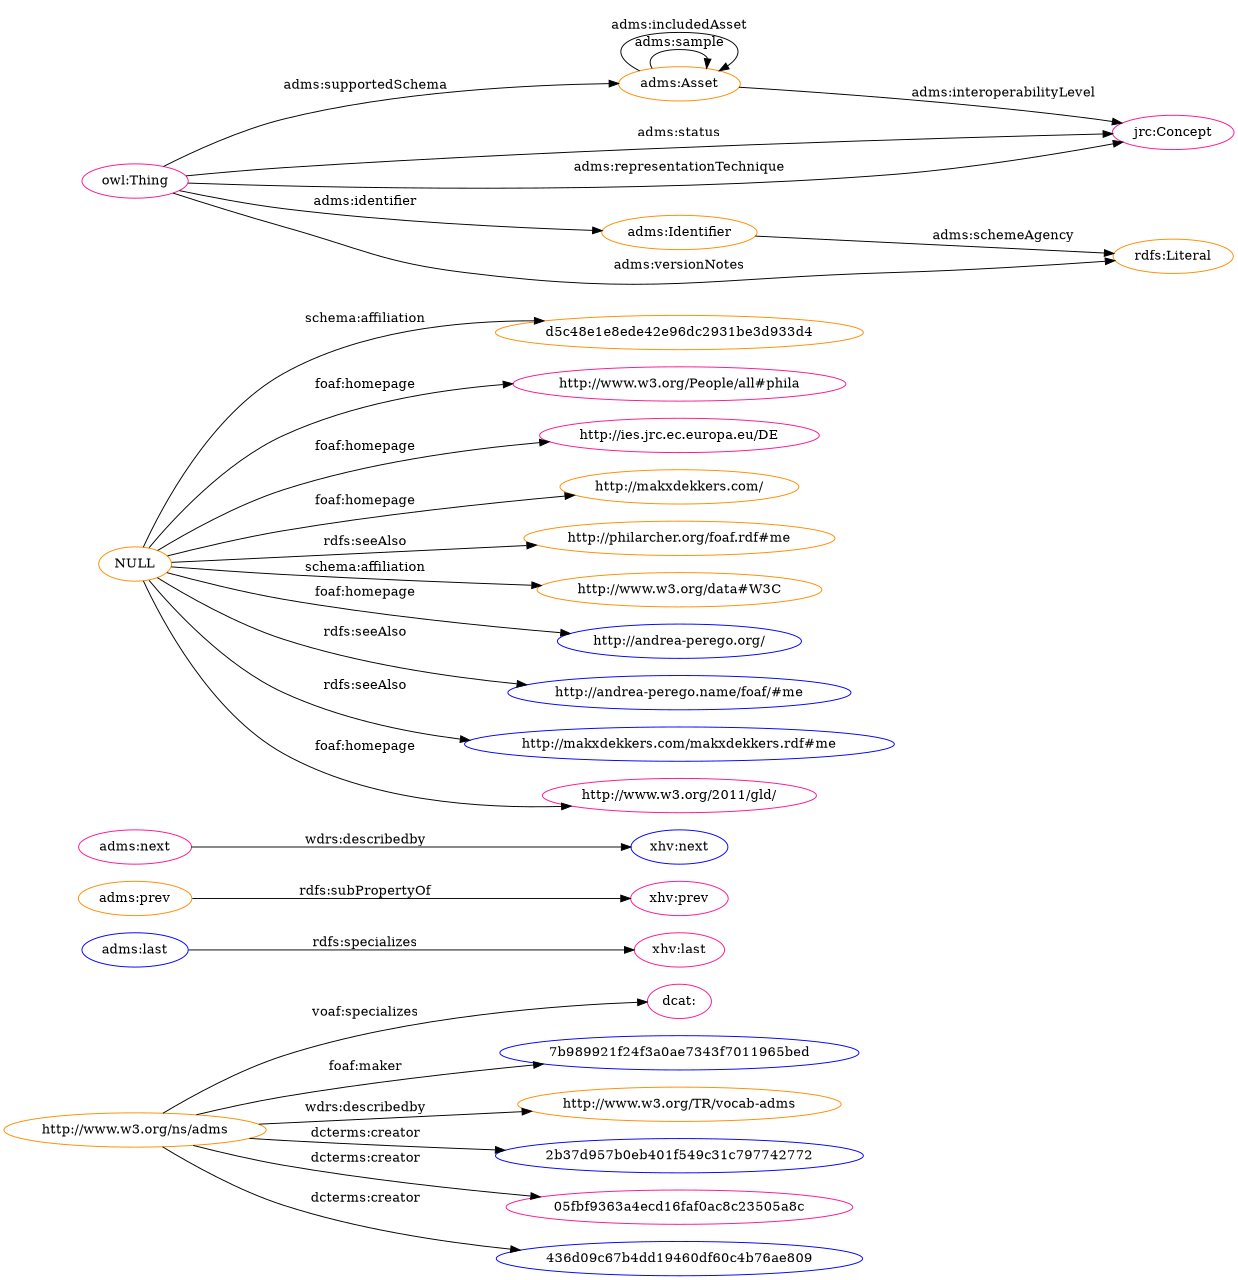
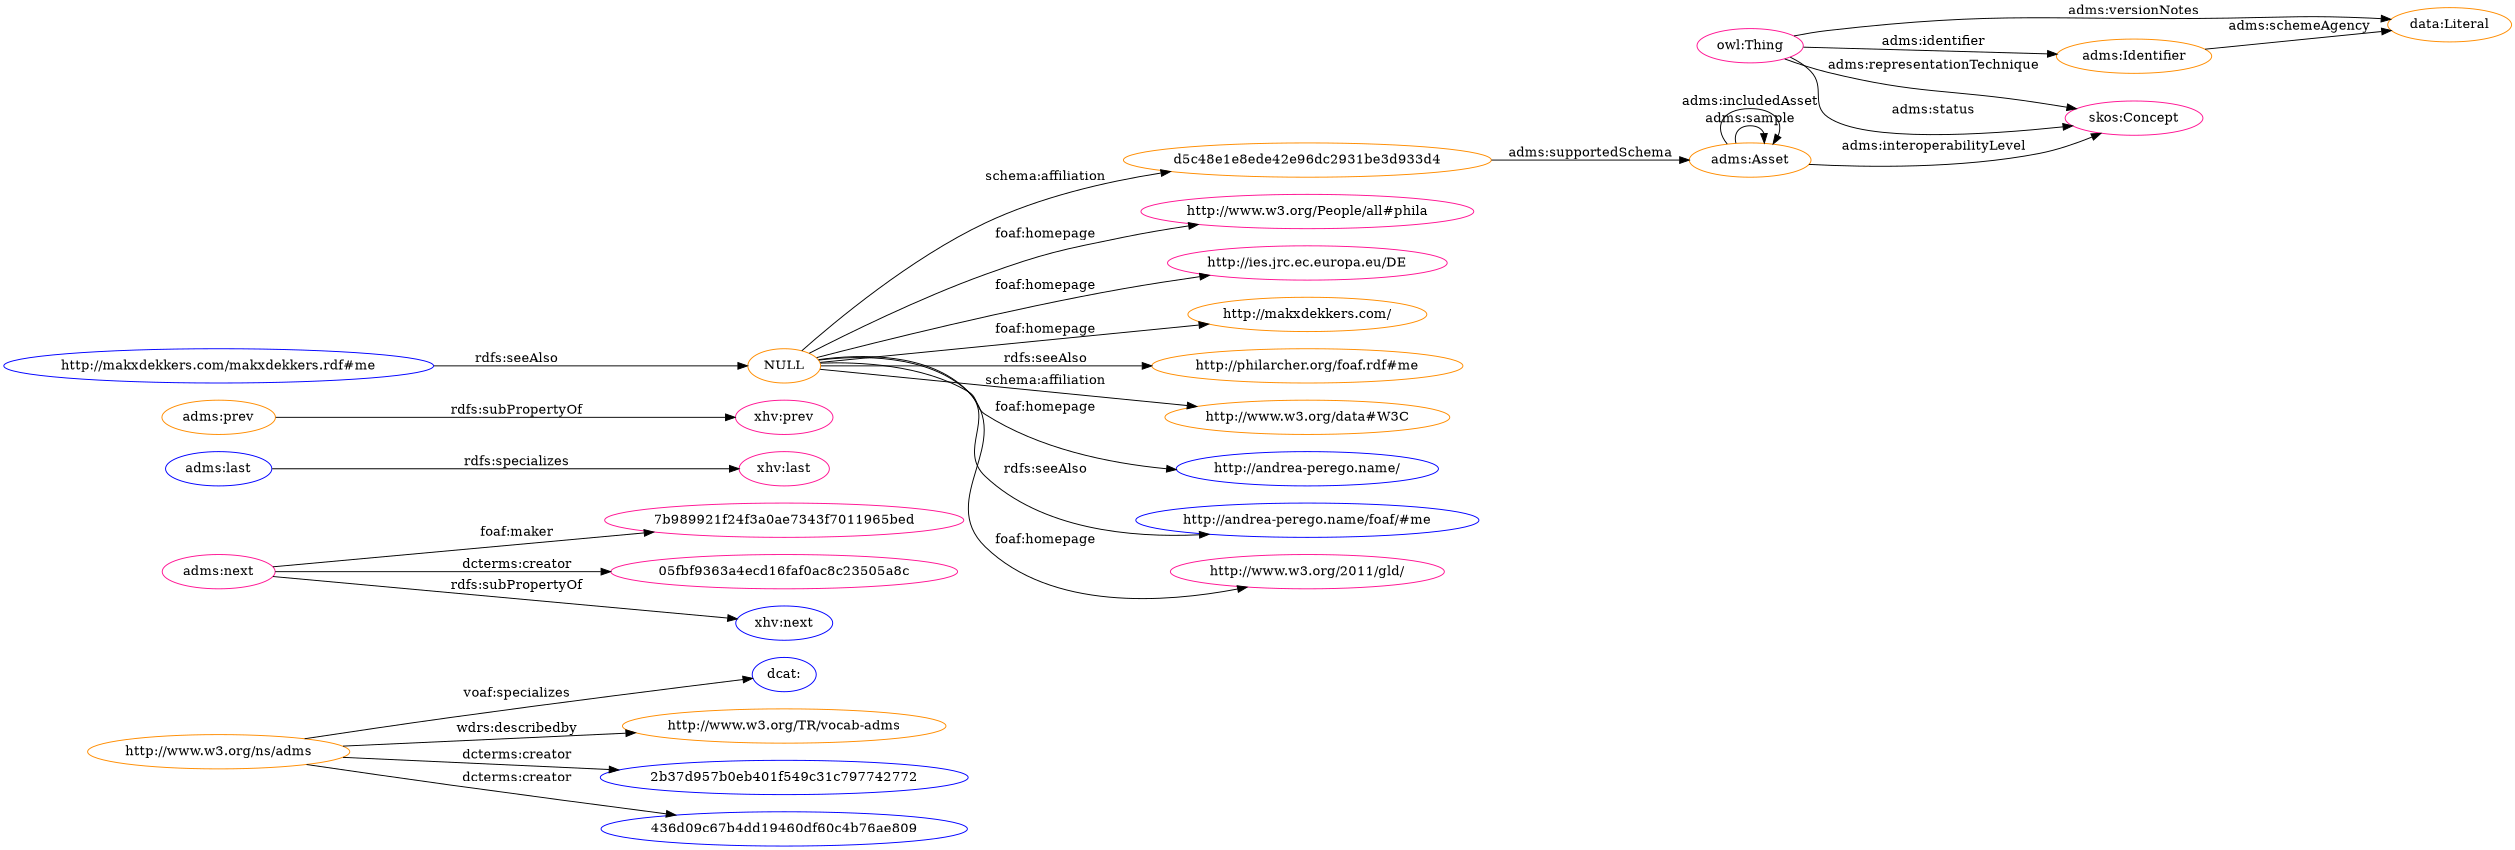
edge "owl:Thing" -> "adms:Asset": now "d5c48e1e8ede42e96dc2931be3d933d4" -> "adms:Asset"
node "jrc:Concept": label "jrc:Concept" -> "skos:Concept"
node "rdfs:Literal": label "rdfs:Literal" -> "data:Literal"
node "http://andrea-perego.org/": label "http://andrea-perego.org/" -> "http://andrea-perego.name/"
edge "NULL" -> "http://makxdekkers.com/makxdekkers.rdf#me": reversed
edge "adms:next" -> "xhv:next": label "wdrs:describedby" -> "rdfs:subPropertyOf"
node "dcat:": color deeppink -> blue
node "7b989921f24f3a0ae7343f7011965bed": color blue -> deeppink
edge "http://www.w3.org/ns/adms" -> "7b989921f24f3a0ae7343f7011965bed": now "adms:next" -> "7b989921f24f3a0ae7343f7011965bed"
edge "http://www.w3.org/ns/adms" -> "05fbf9363a4ecd16faf0ac8c23505a8c": now "adms:next" -> "05fbf9363a4ecd16faf0ac8c23505a8c"
